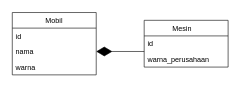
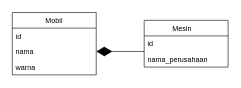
node "warna_perusahaan": label "warna_perusahaan" -> "nama_perusahaan"
